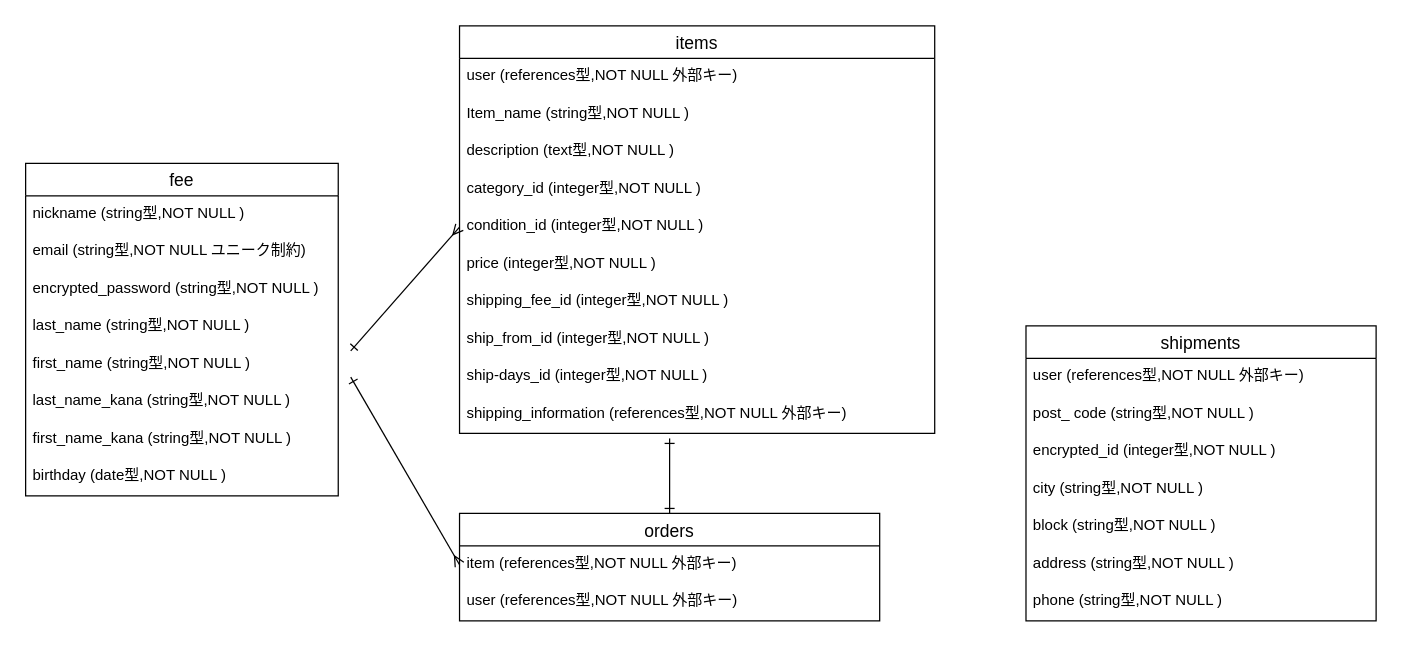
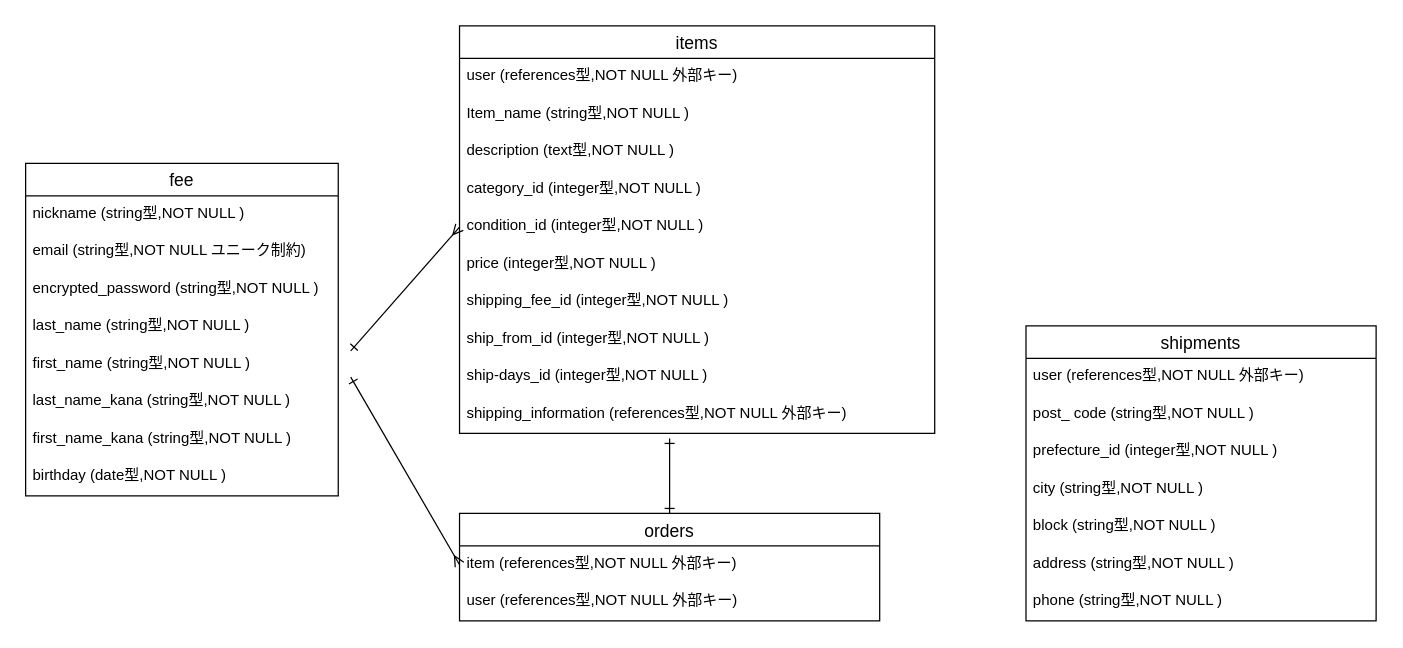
node "encrypted_id (integer型,NOT NULL )": label "encrypted_id (integer型,NOT NULL )" -> "prefecture_id (integer型,NOT NULL )"
